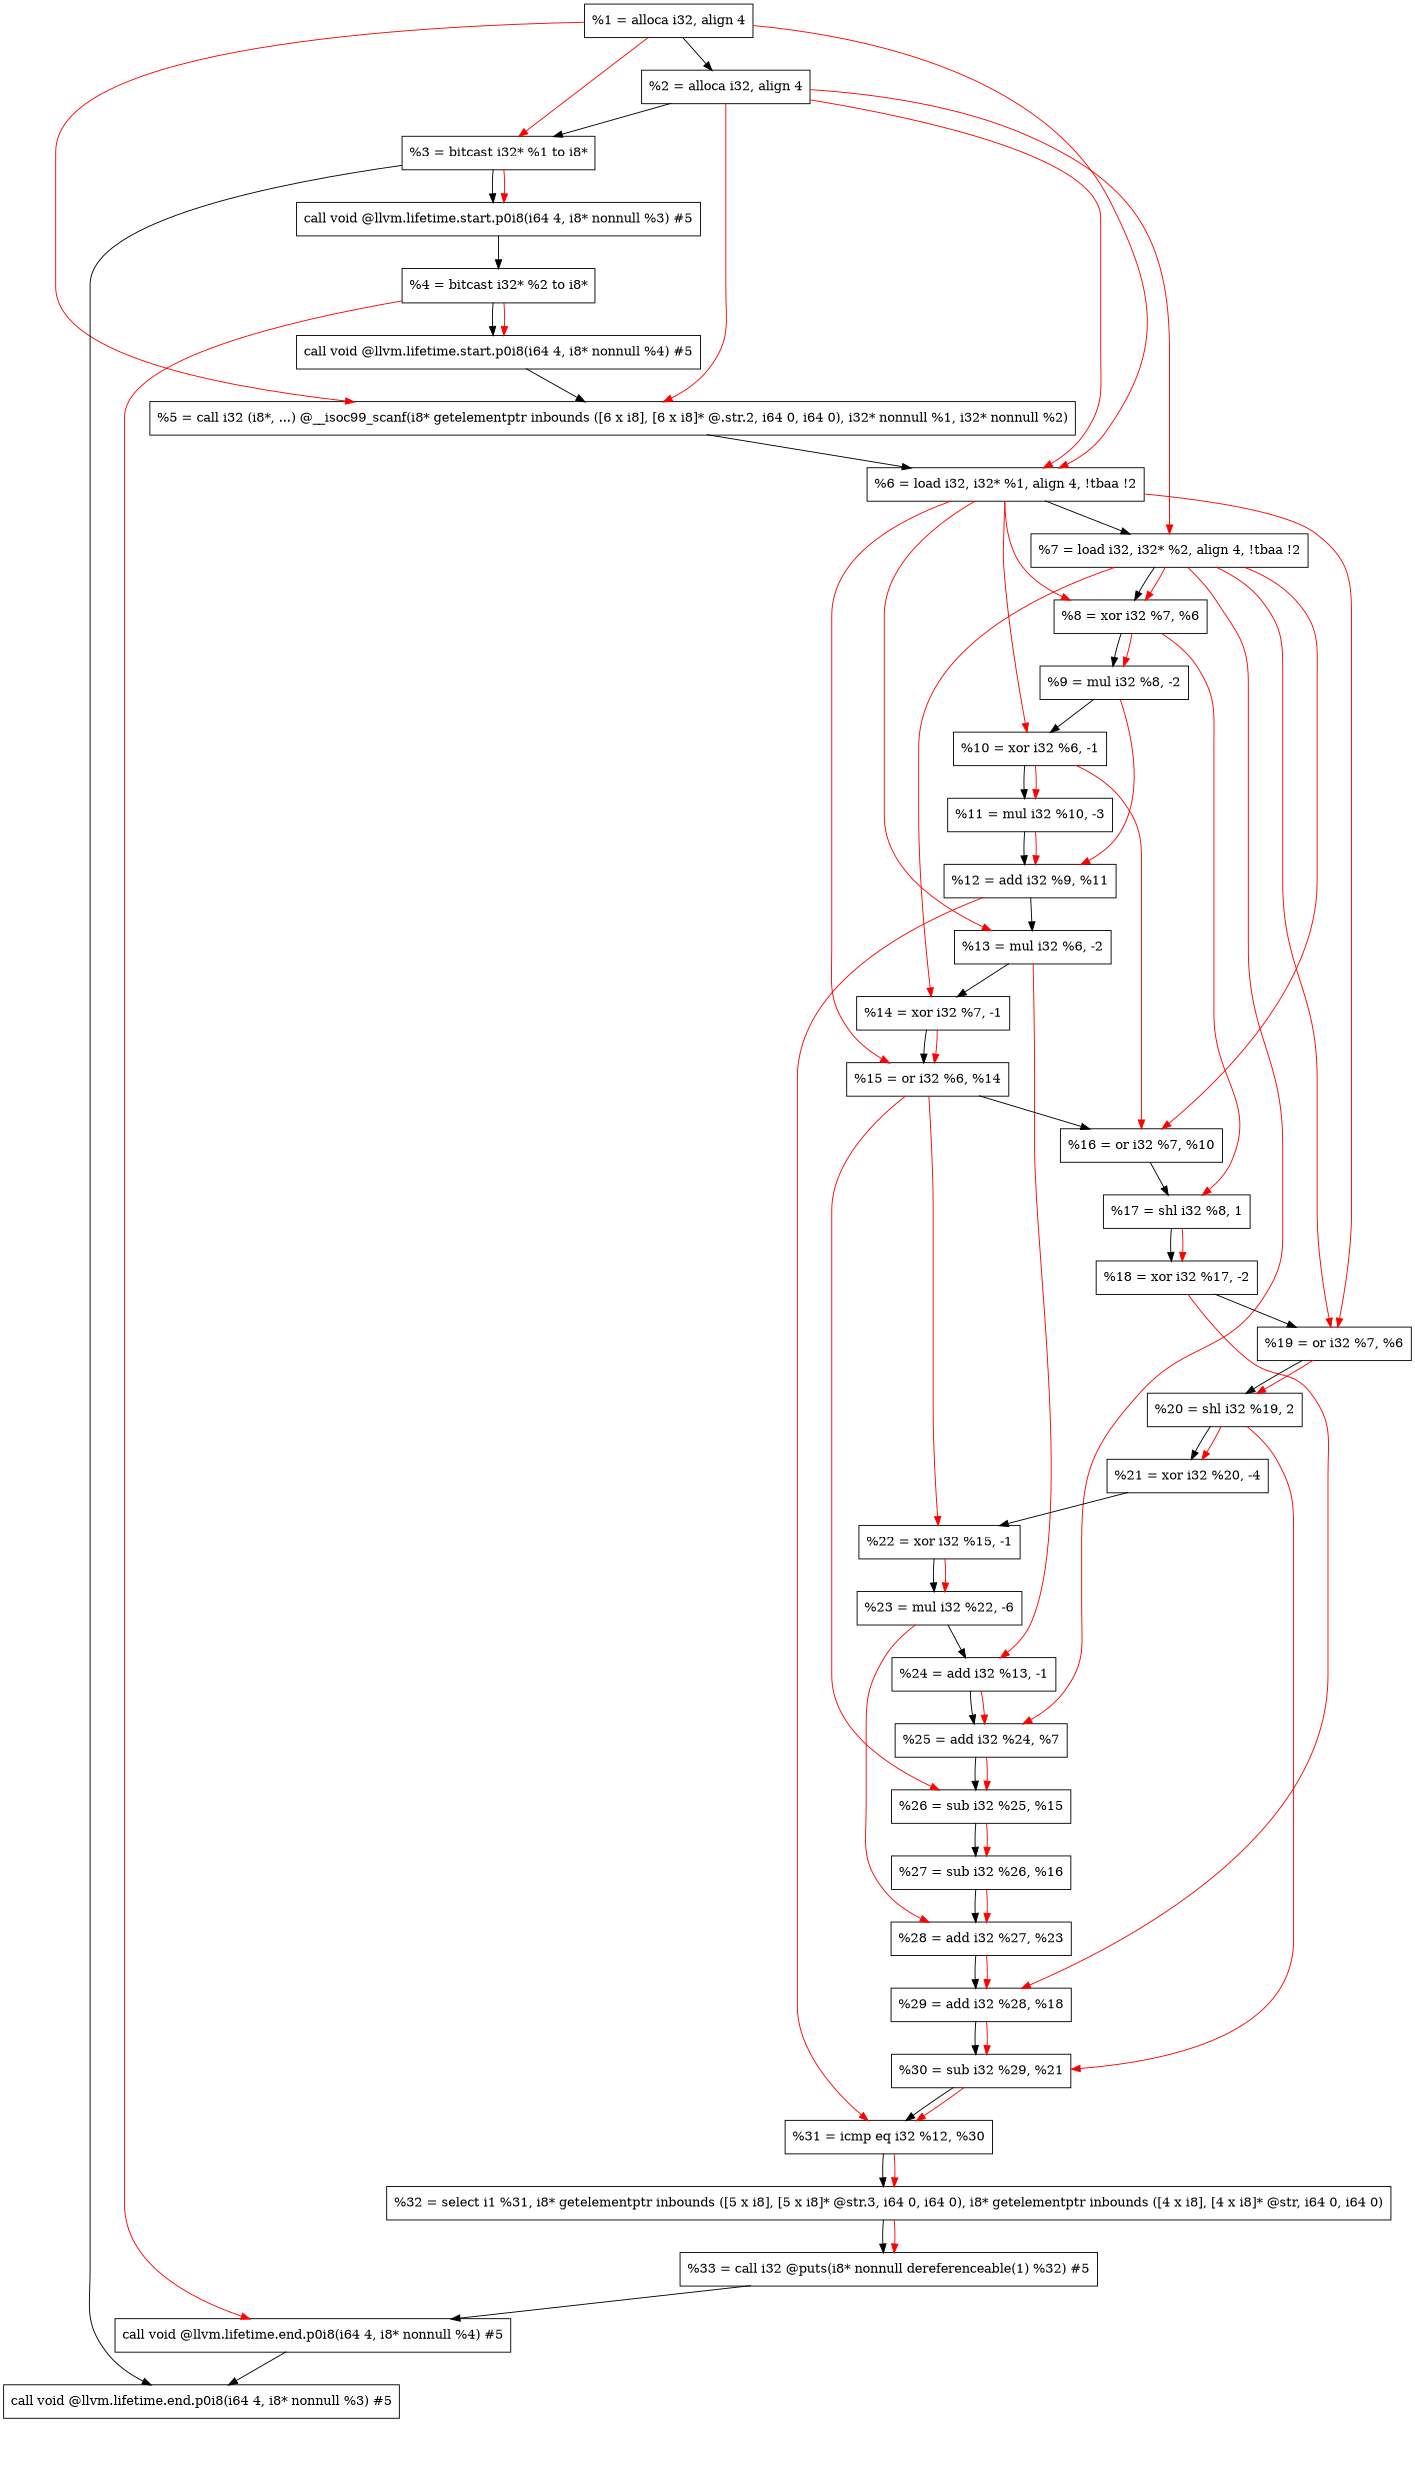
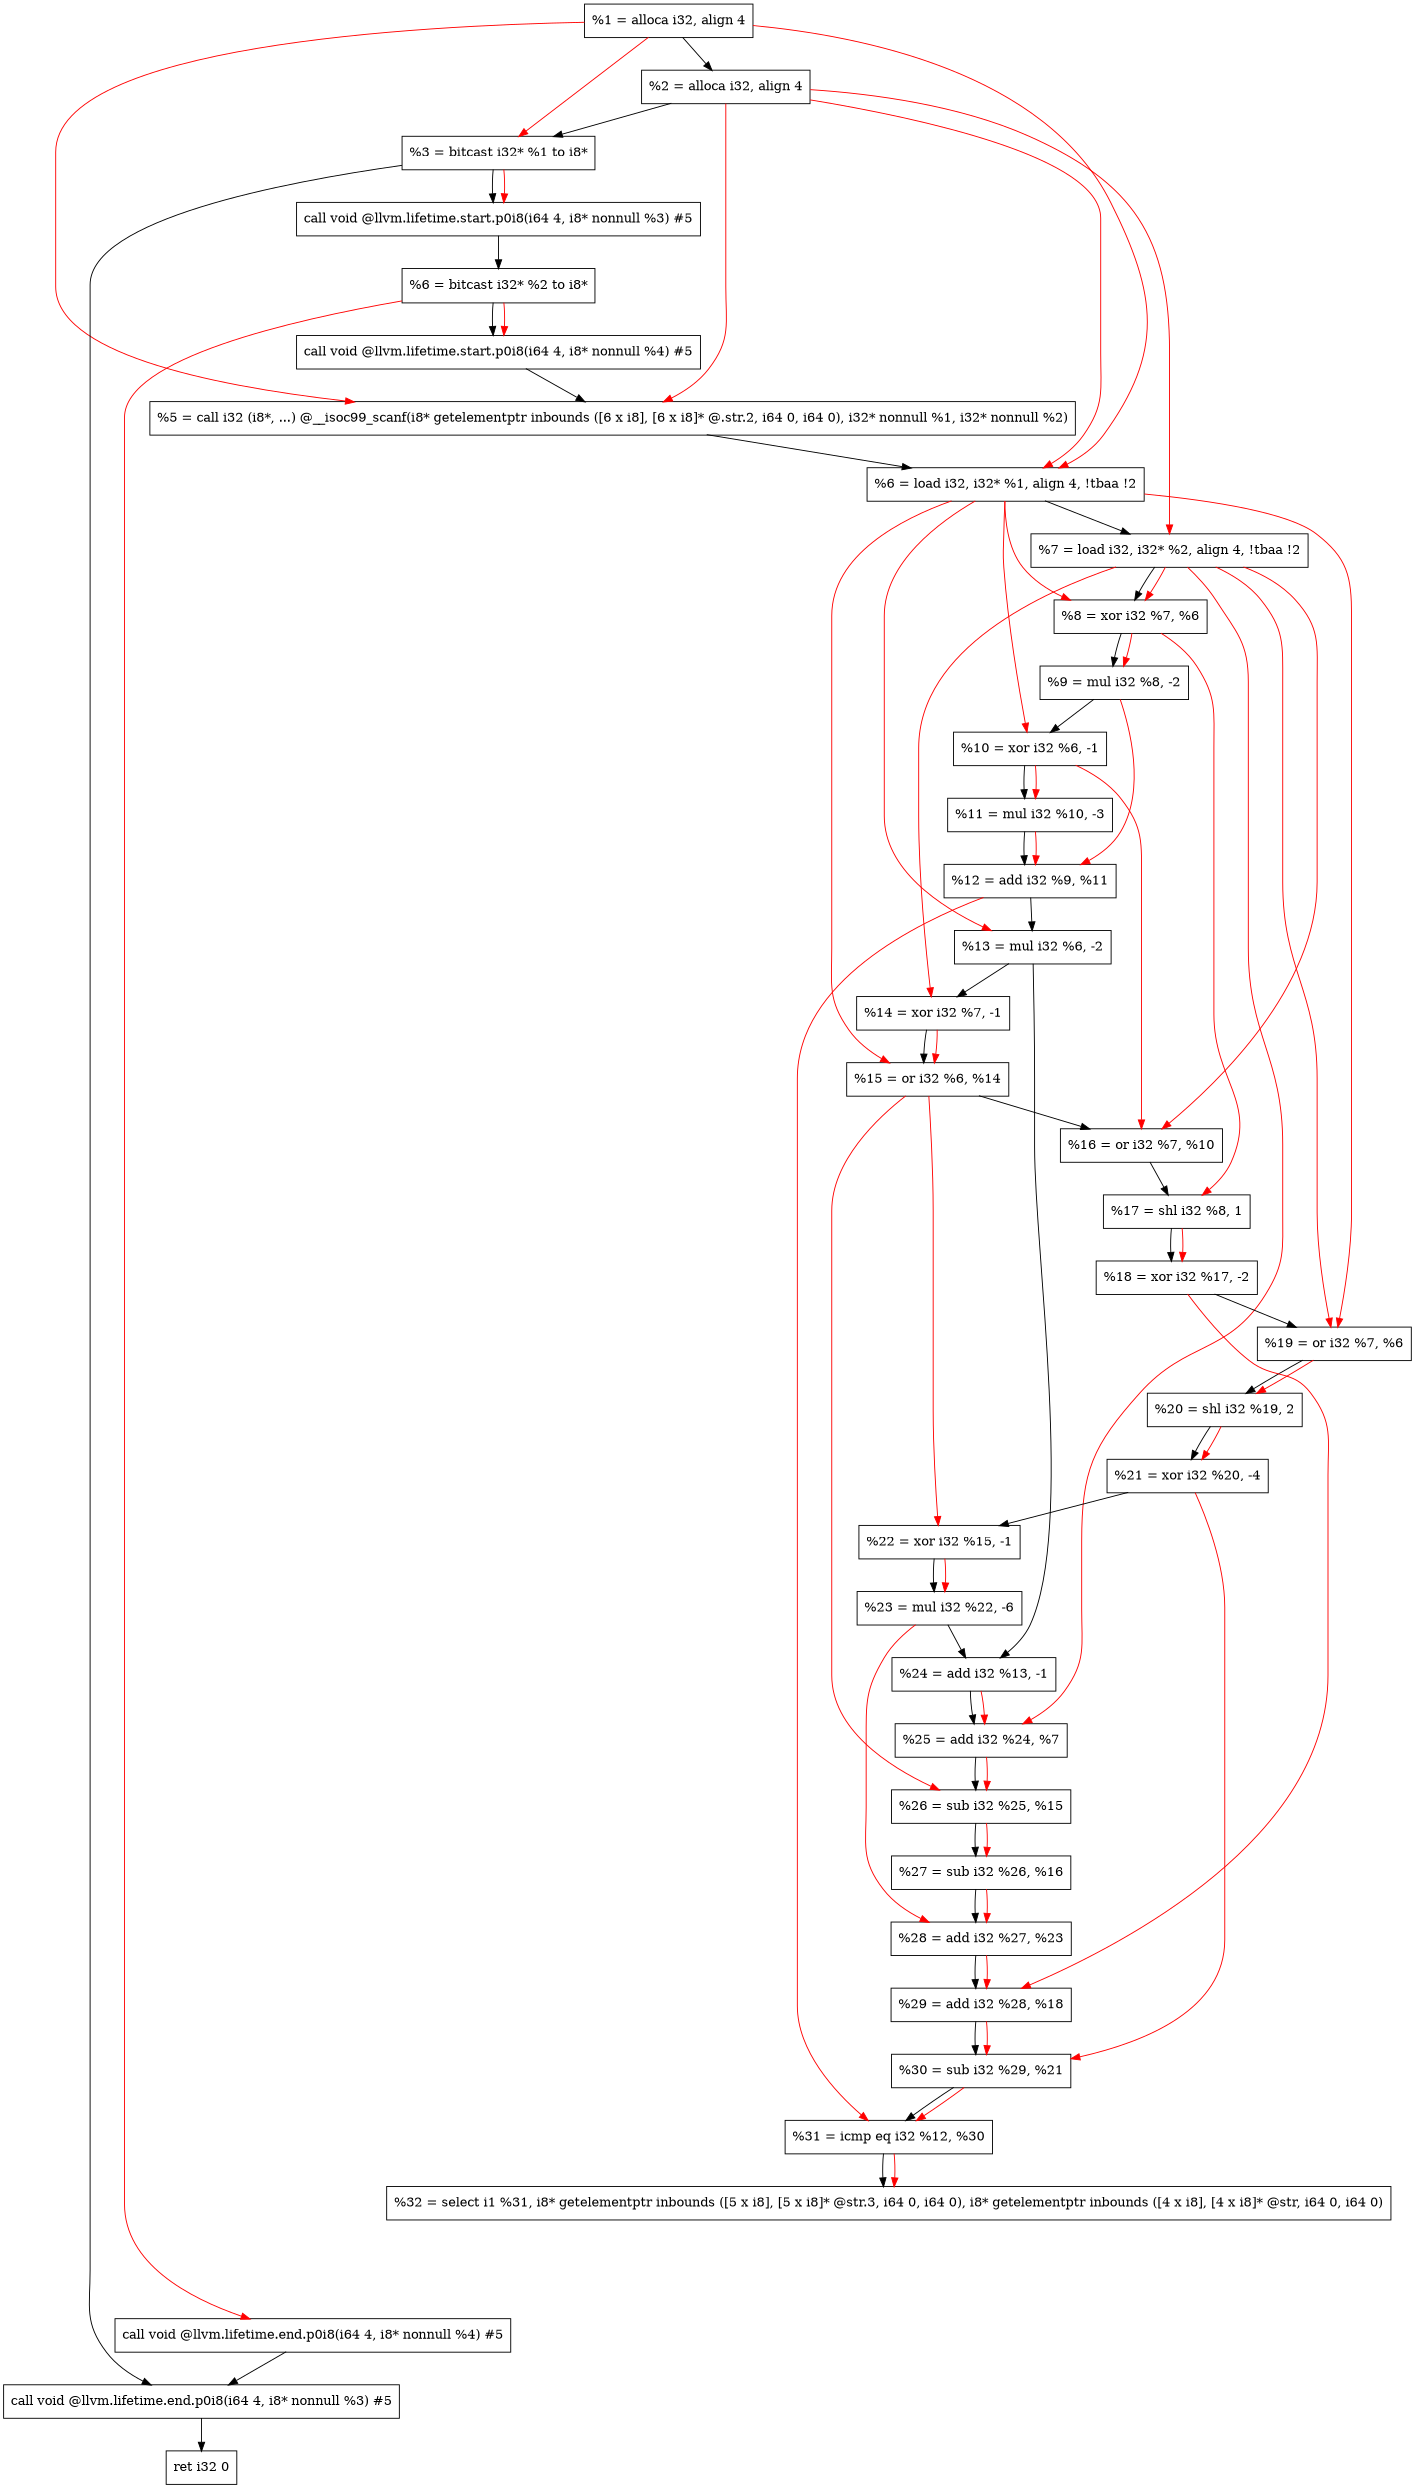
node "%4 = bitcast i32* %2 to i8*": label "%4 = bitcast i32* %2 to i8*" -> "%6 = bitcast i32* %2 to i8*"
edge "%13 = mul i32 %6, -2" -> "%24 = add i32 %13, -1": color red -> black
edge "%20 = shl i32 %19, 2" -> "%30 = sub i32 %29, %21": now "%21 = xor i32 %20, -4" -> "%30 = sub i32 %29, %21"
node "%33 = call i32 @puts(i8* nonnull dereferenceable(1) %32) #5": removed
node "ret i32 0": added
